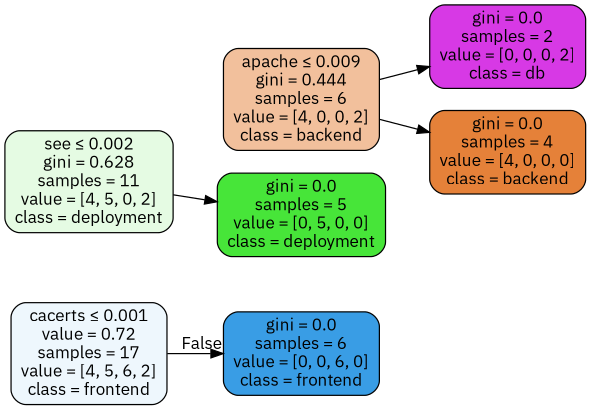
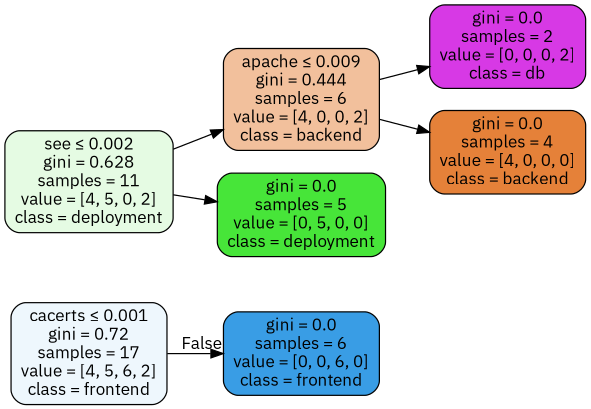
edge "see ≤ 0.002" -> "apache ≤ 0.009": added
node "cacerts ≤ 0.001": text "value = 0.72" -> "gini = 0.72"
